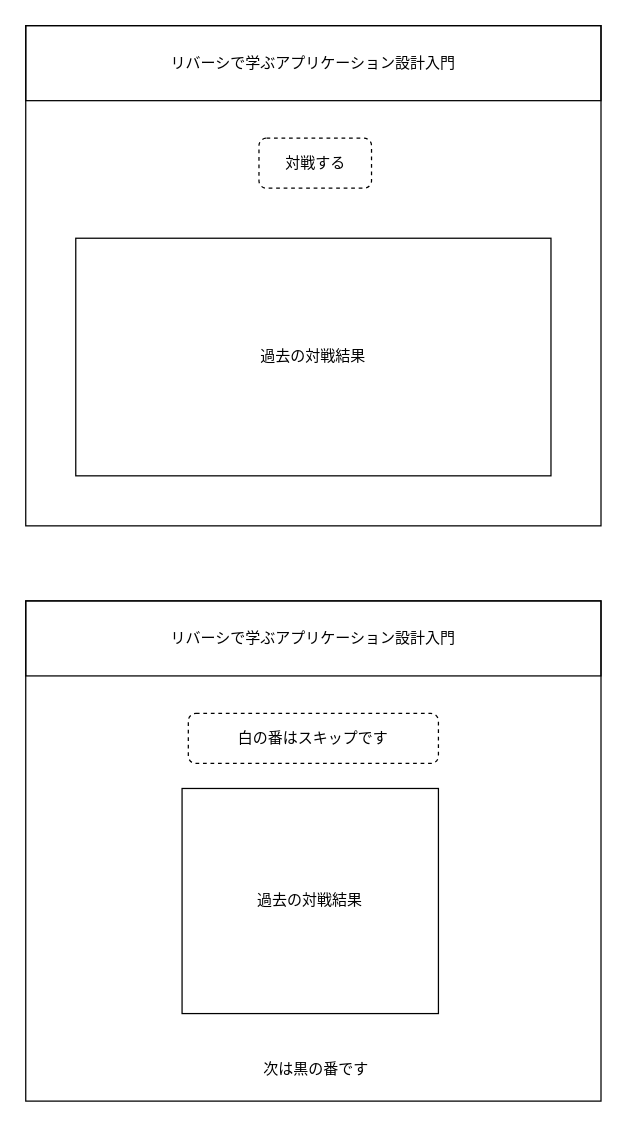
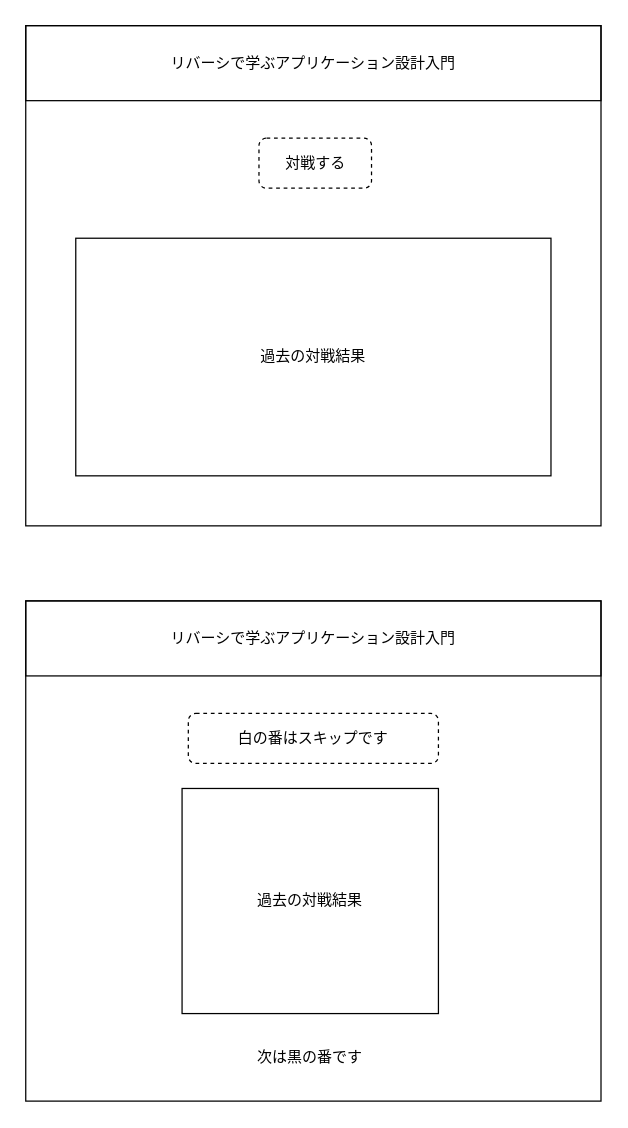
node "次は黒の番です": moved (316, 1069) -> (310, 1057)
